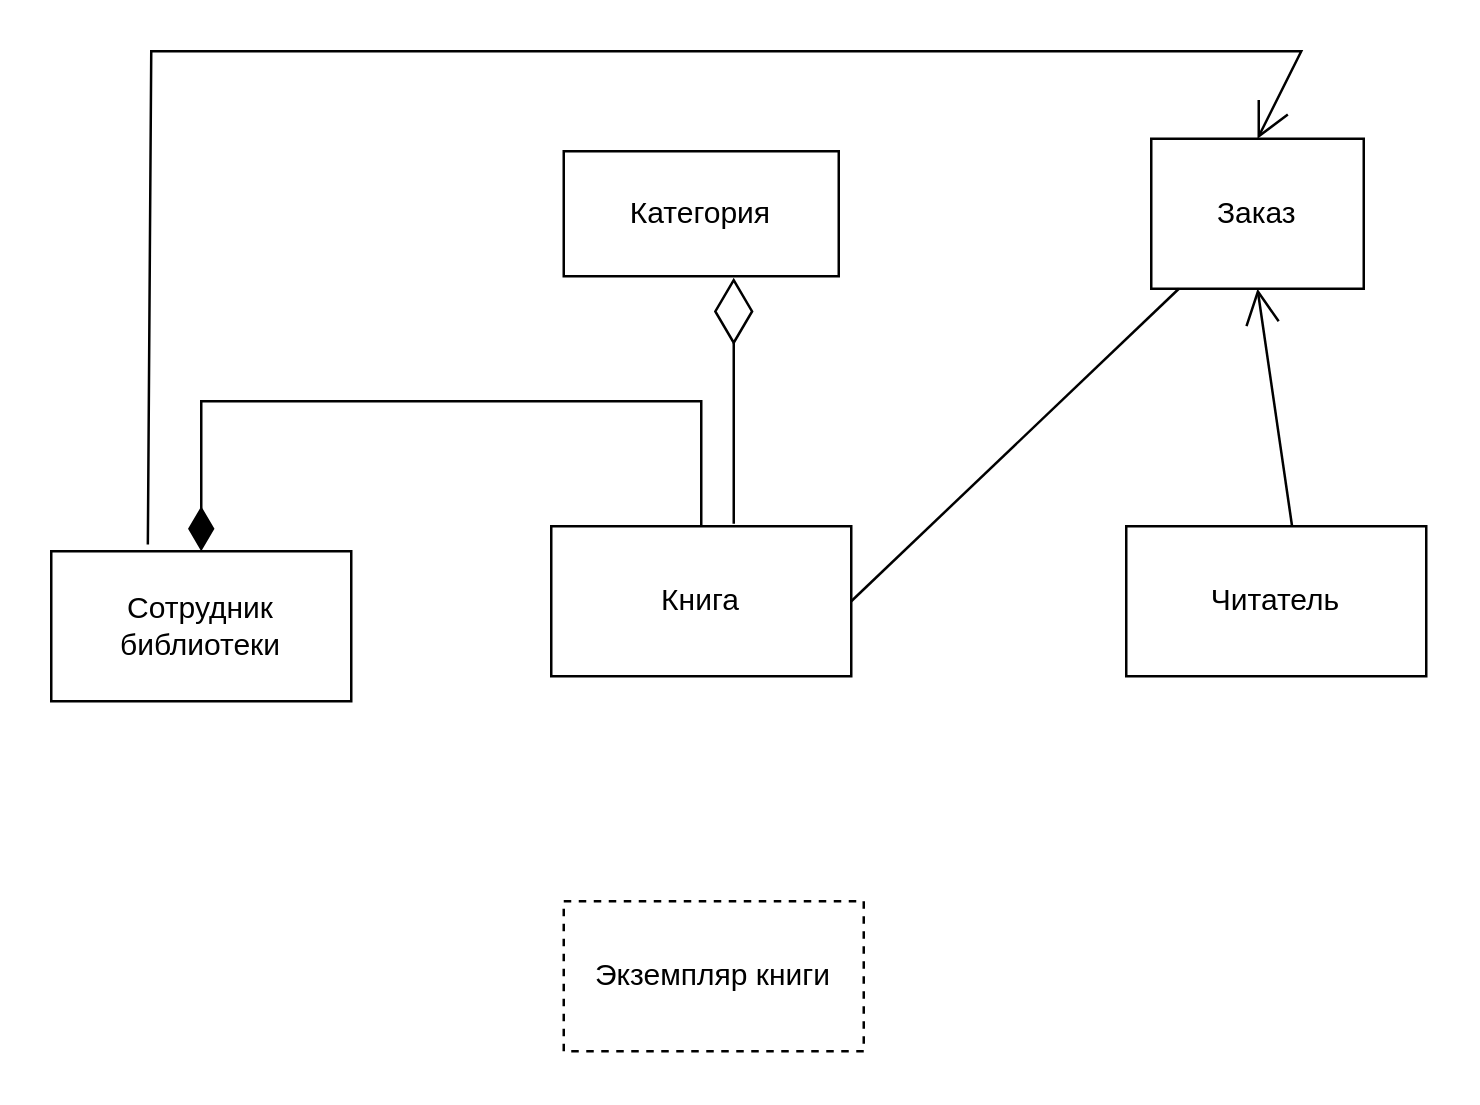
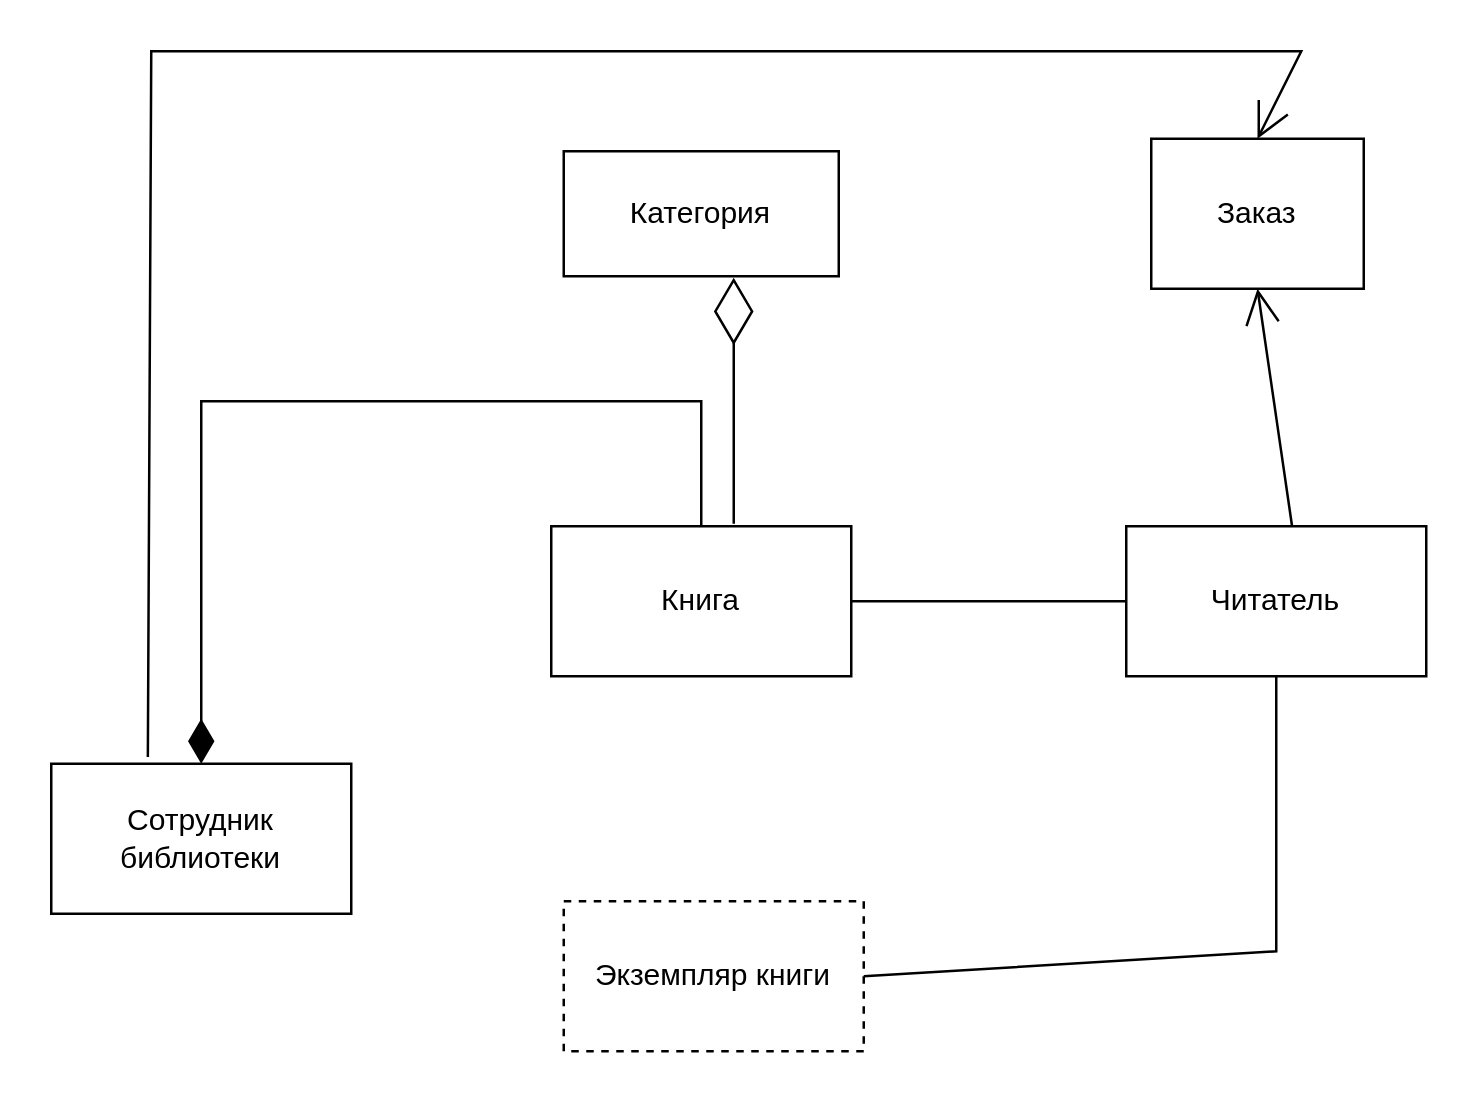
edge "Заказ" -- "Книга": now "Читатель" -- "Книга"
node "Сотрудник библиотеки": moved (201, 626) -> (201, 839)
edge "Читатель" -- "Экземпляр книги": added
